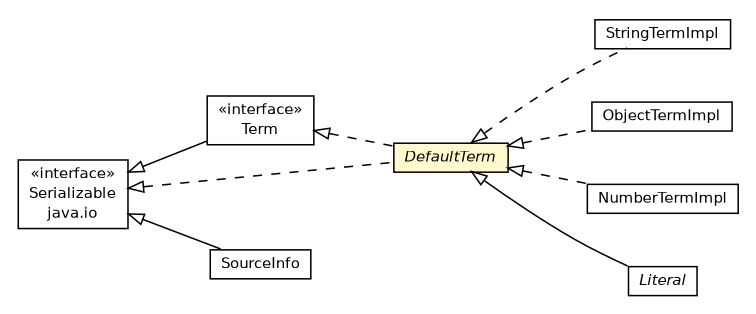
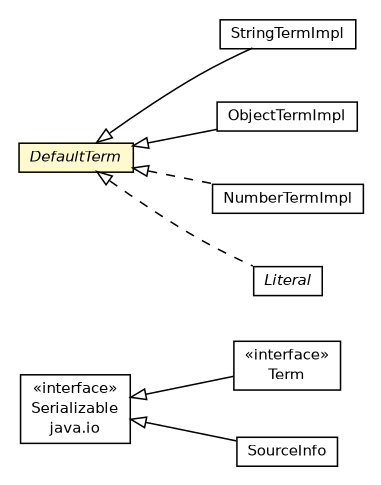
edge "StringTermImpl" -> "DefaultTerm": style dashed -> solid
edge "ObjectTermImpl" -> "DefaultTerm": style dashed -> solid
edge "DefaultTerm" -> "Term": removed
edge "DefaultTerm" -> "Serializable": removed
edge "Literal" -> "DefaultTerm": style solid -> dashed
